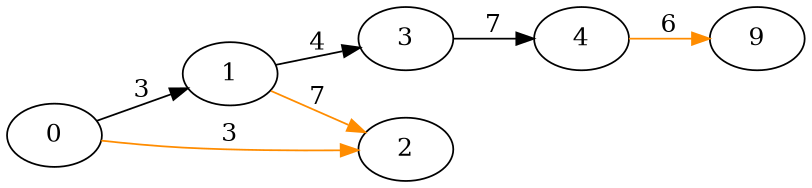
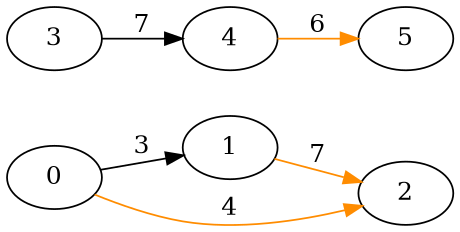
node "9": label "9" -> "5"
edge "1" -> "3": removed, label "4"
edge "0" -> "2": label "3" -> "4"
